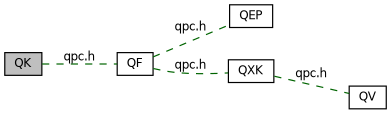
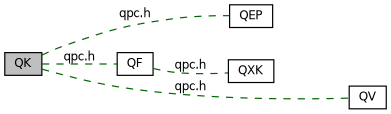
edge "QEP" -- "QF": now "QEP" -- "QK"
edge "QXK" -- "QV": now "QK" -- "QV"
